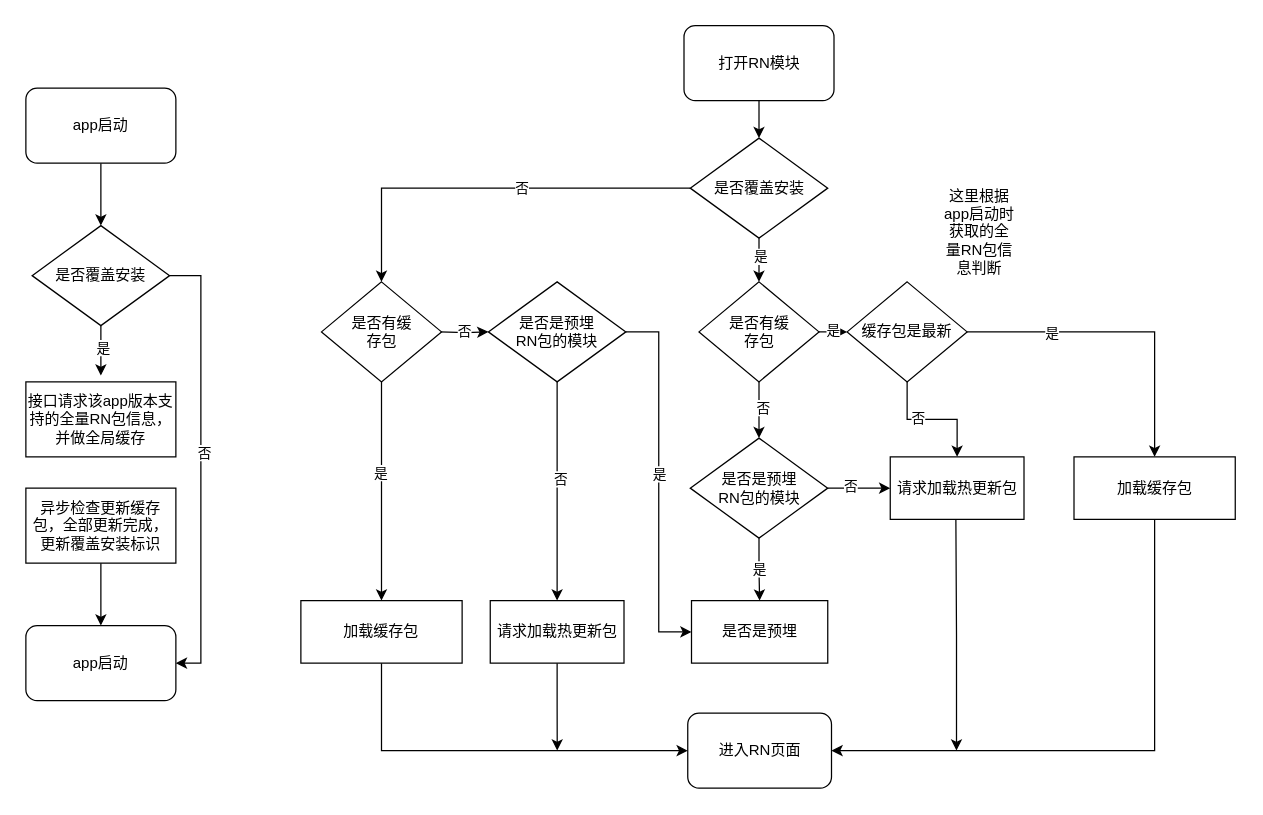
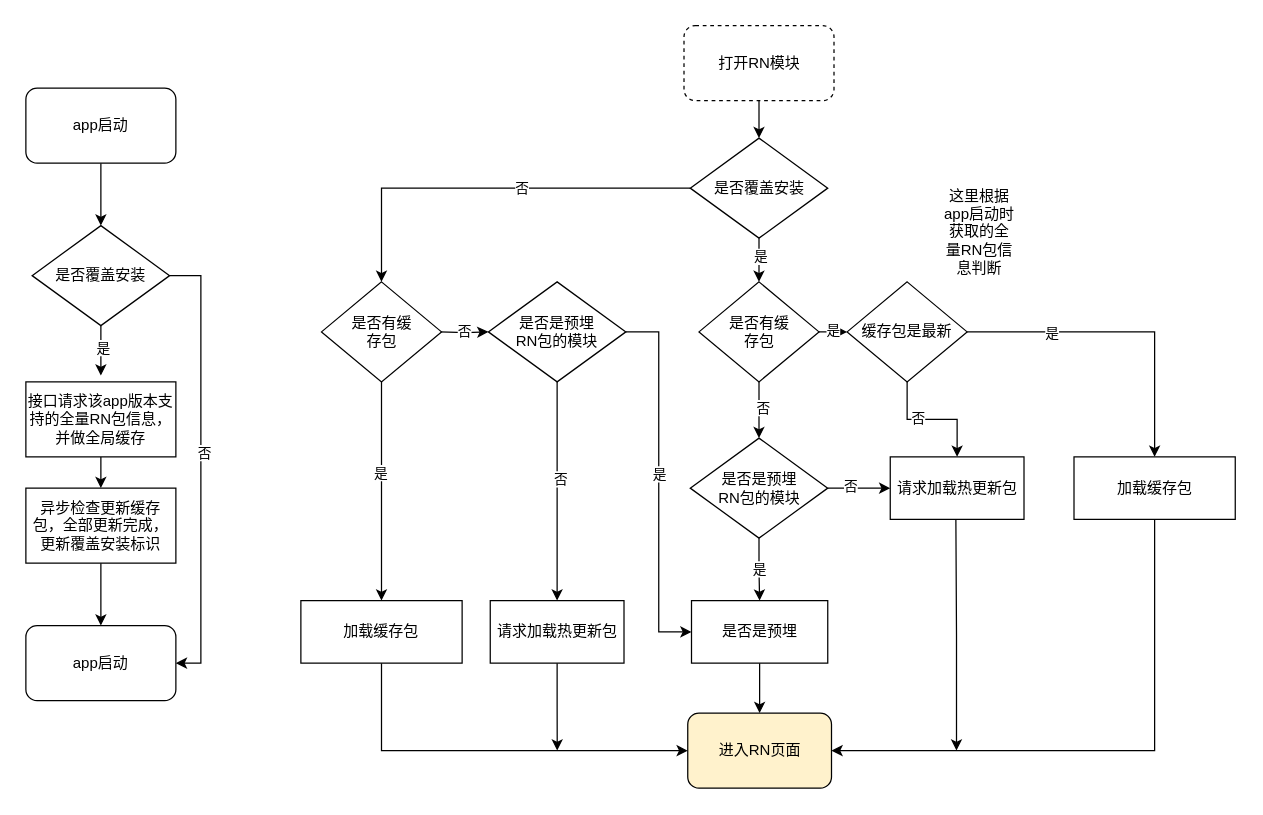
node "打开RN模块": style solid -> dashed
edge "接口请求该app版本支持的全量RN包信息，并做全局缓存" -> "异步检查更新缓存包，全部更新完成，更新覆盖安装标识": added
edge "是否是预埋" -> "进入RN页面": added
node "进入RN页面": fillcolor #ffffff -> #fff2cc
